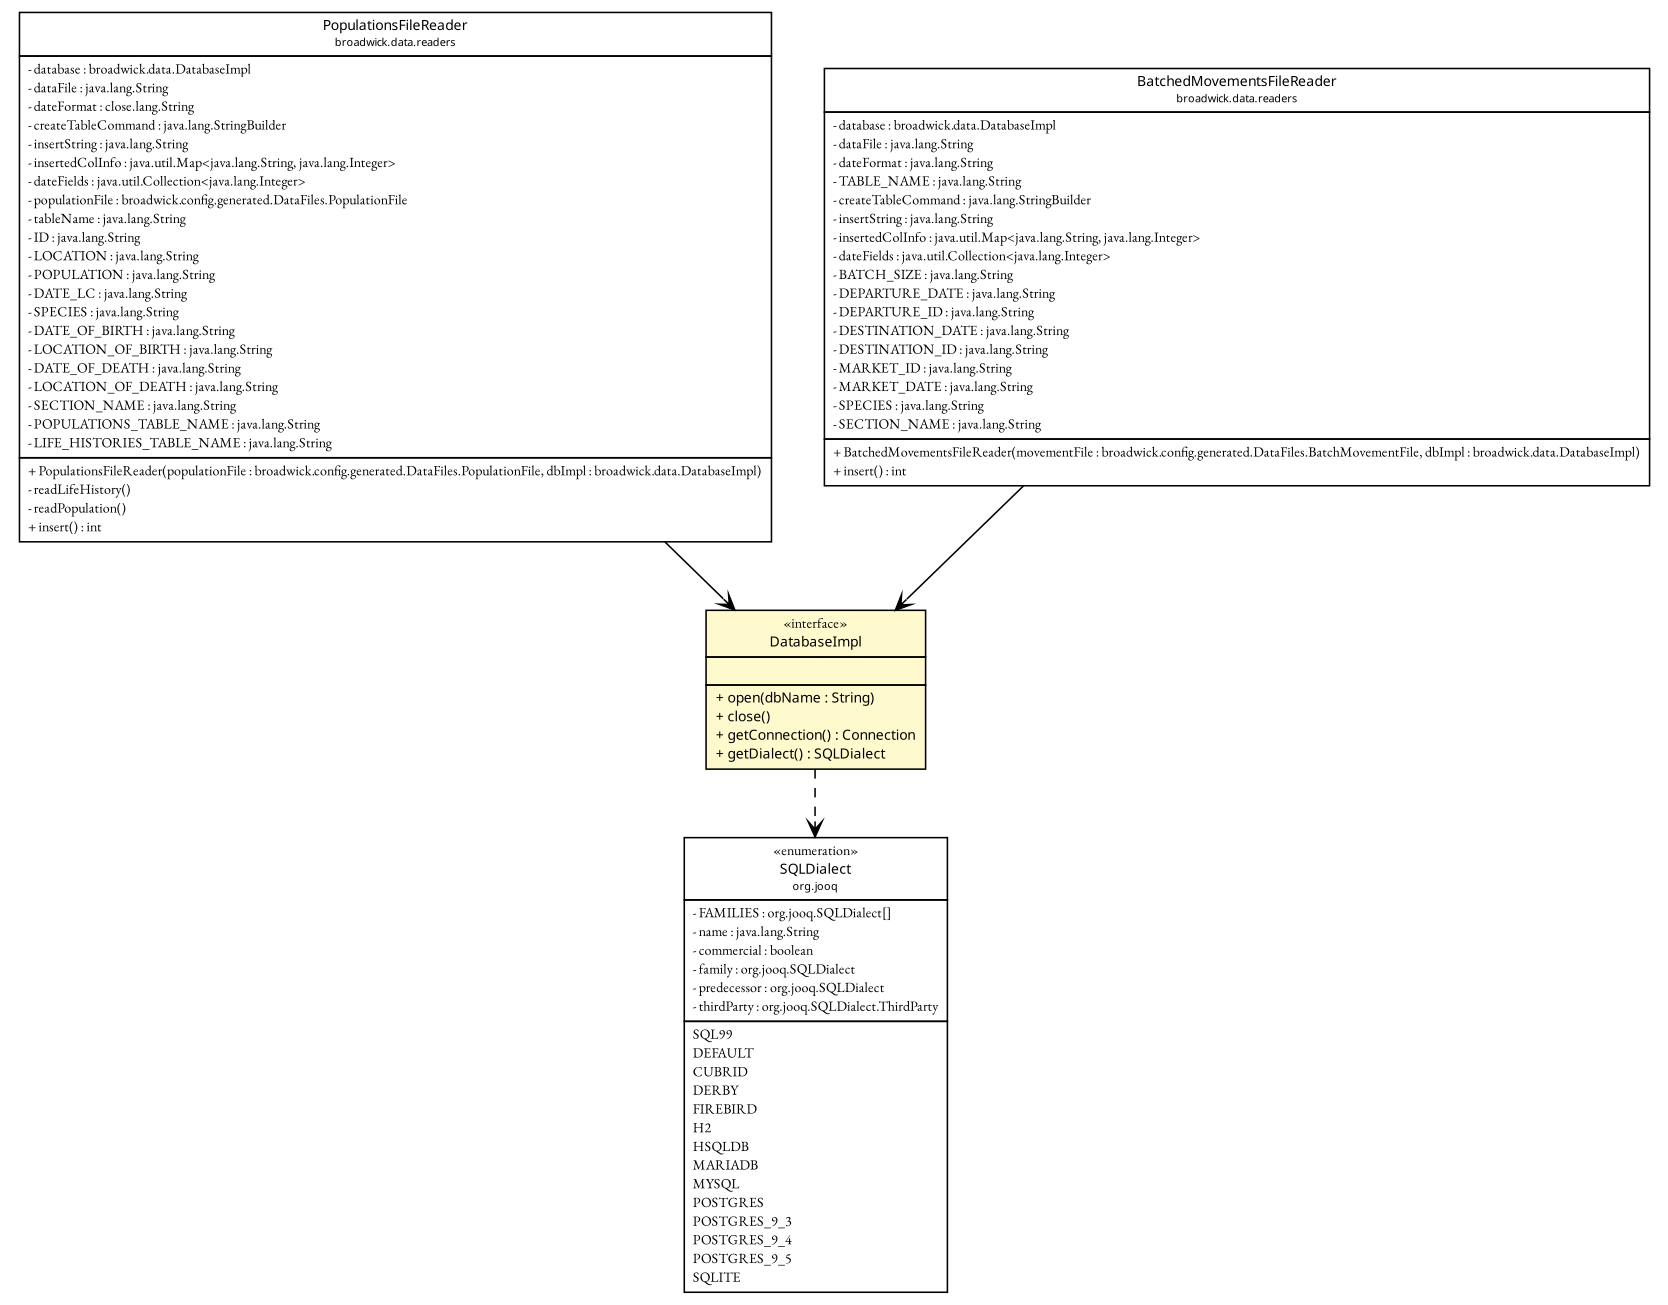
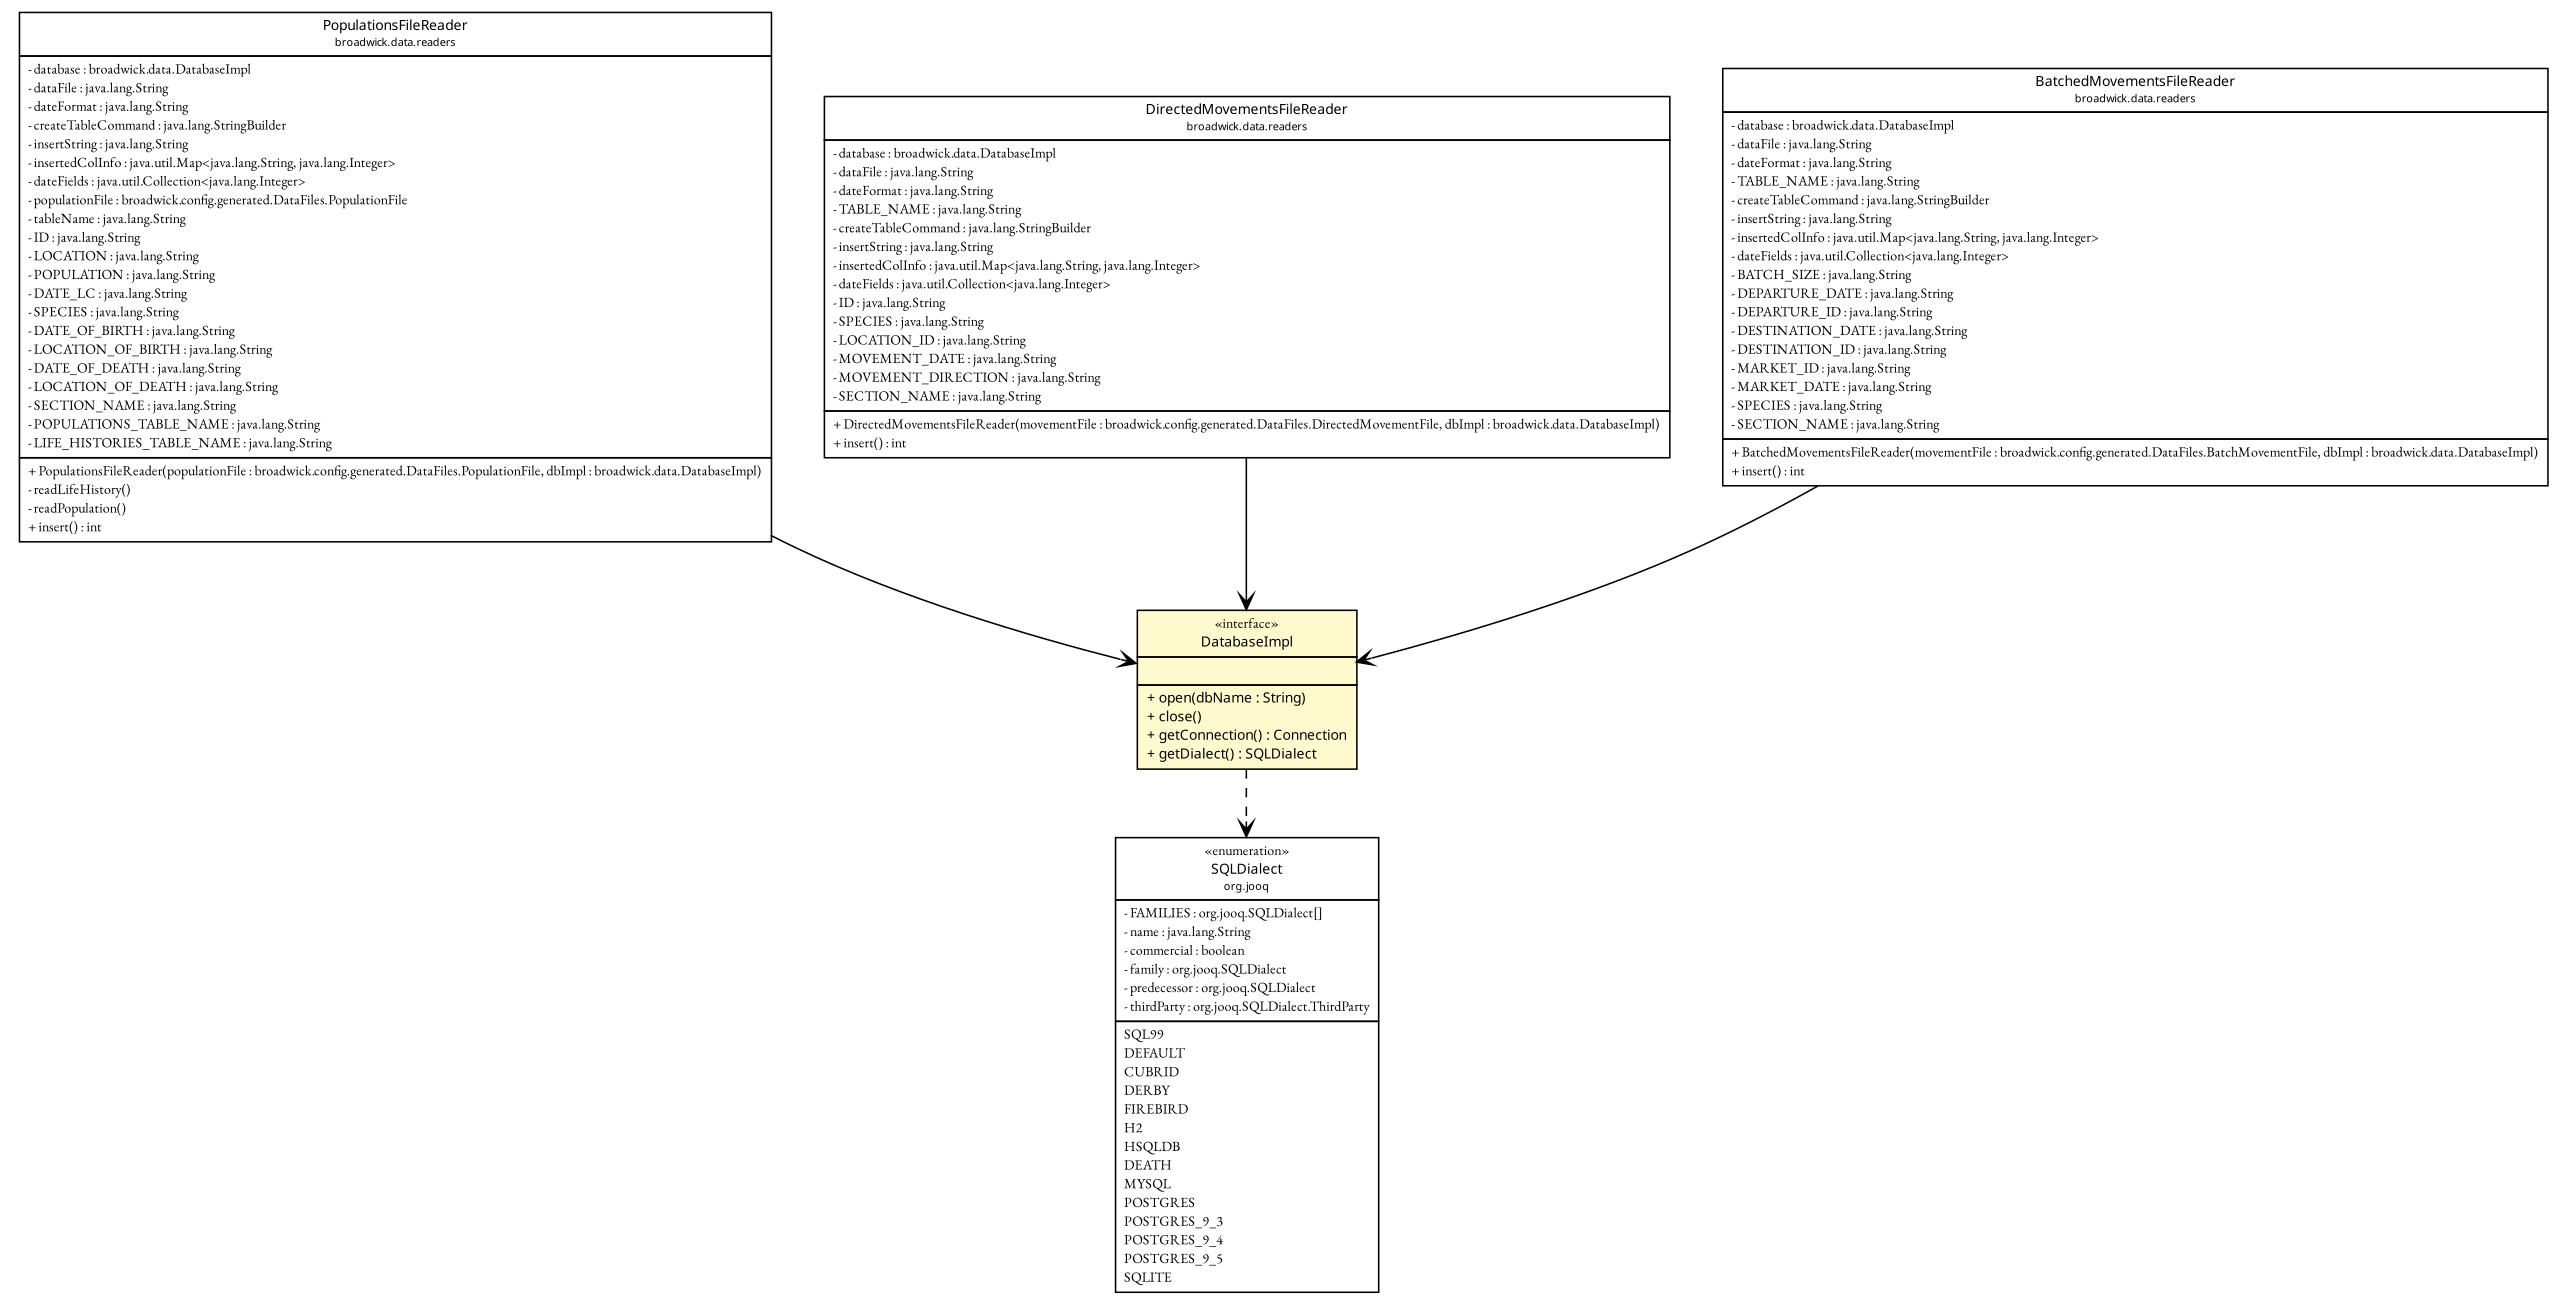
node "PopulationsFileReader": text "- dateFormat : close.lang.String" -> "- dateFormat : java.lang.String"
node "DirectedMovementsFileReader": added
node "SQLDialect": text "MARIADB" -> "DEATH"
